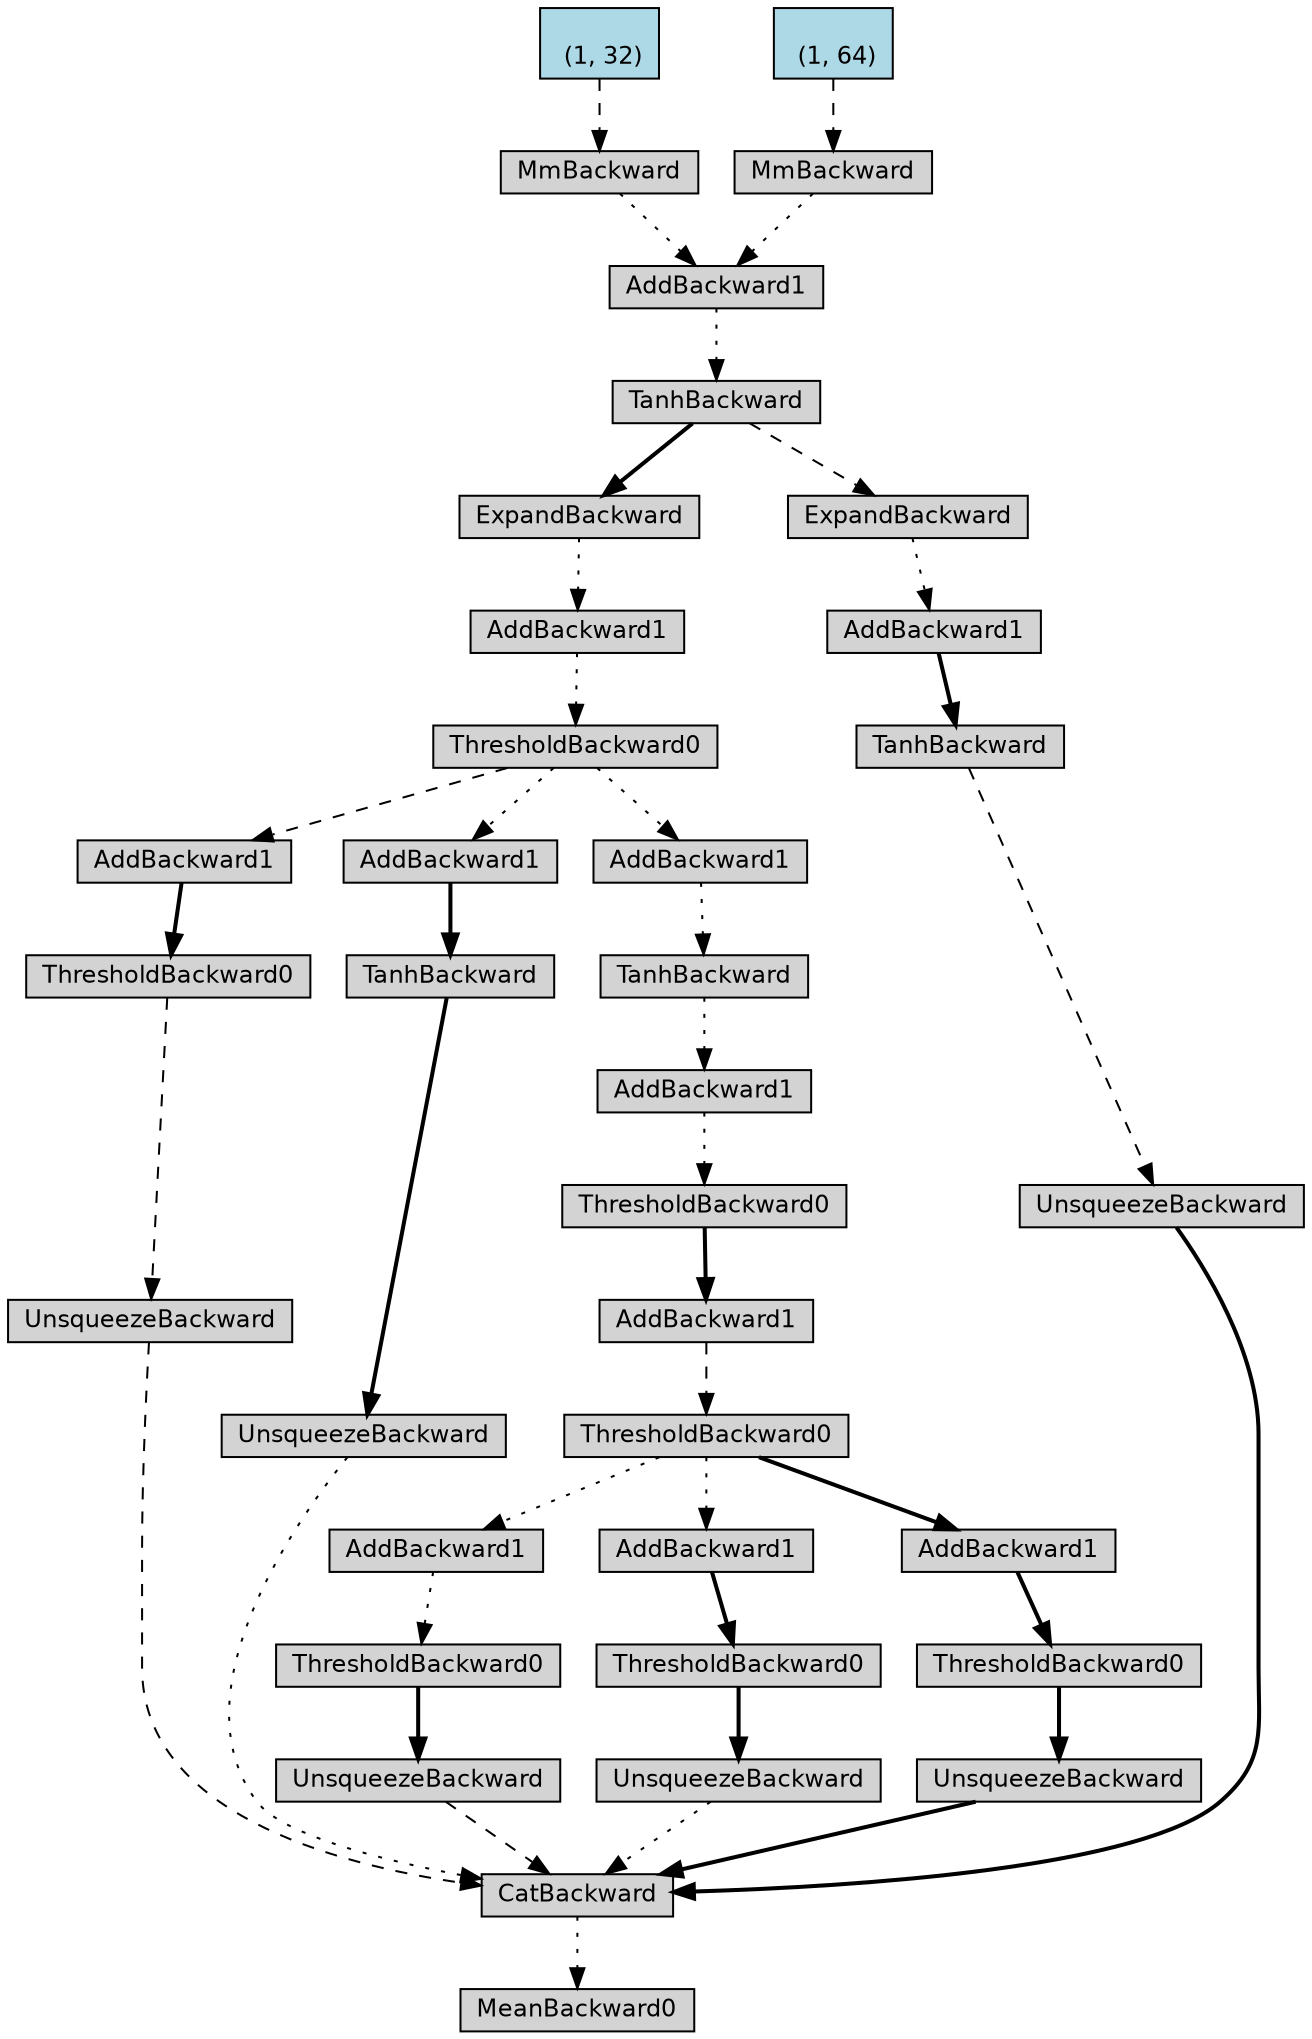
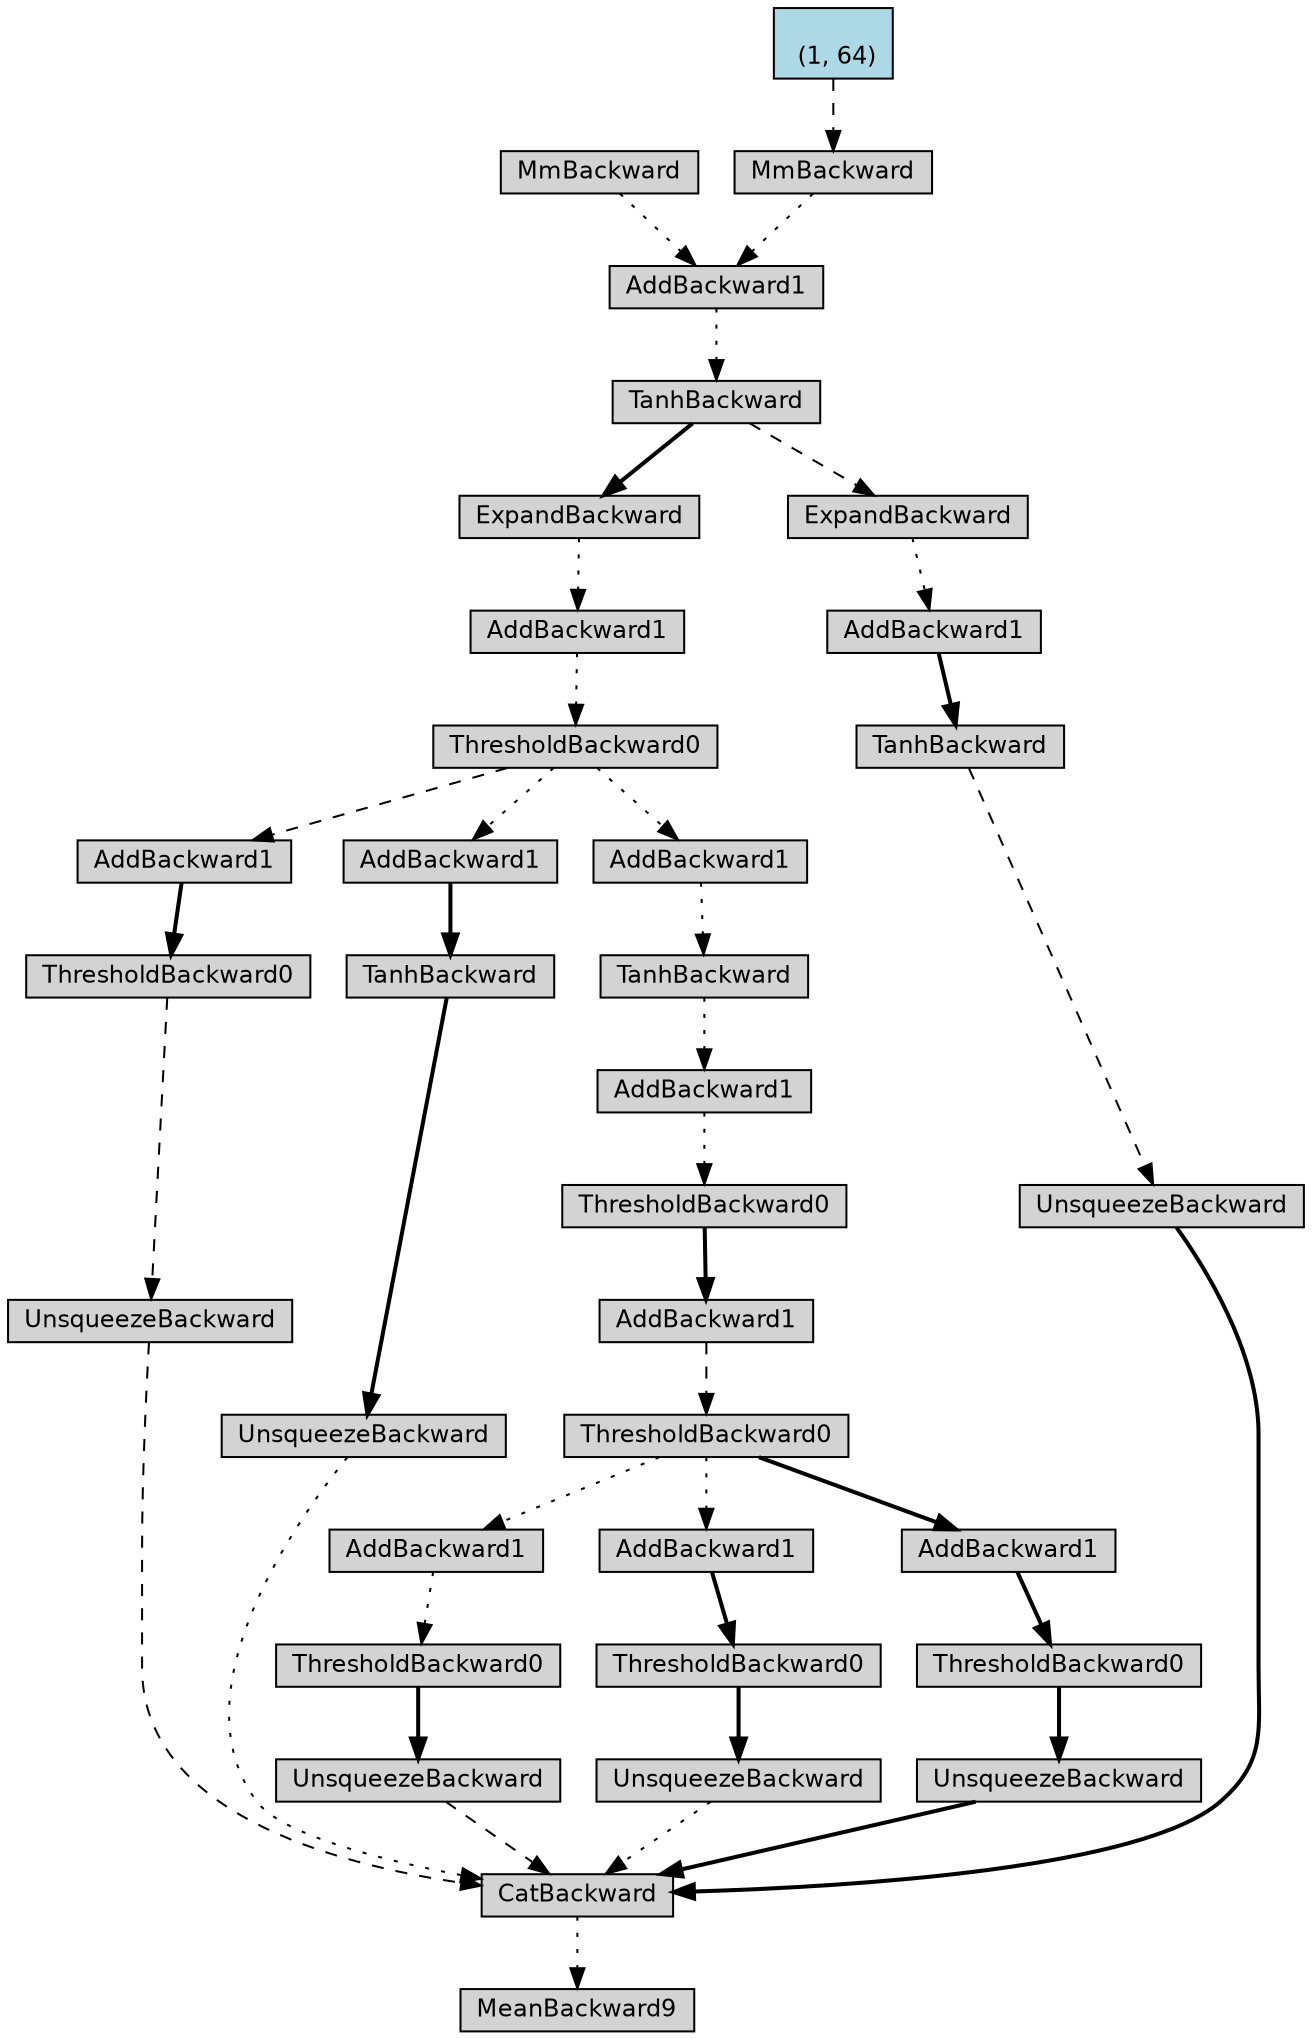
node "(1, 32)": removed
node "MeanBackward0": label "MeanBackward0" -> "MeanBackward9"
